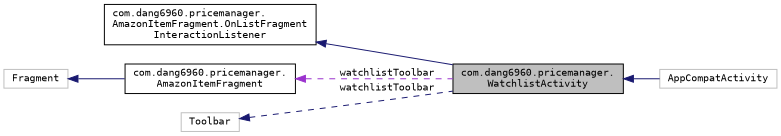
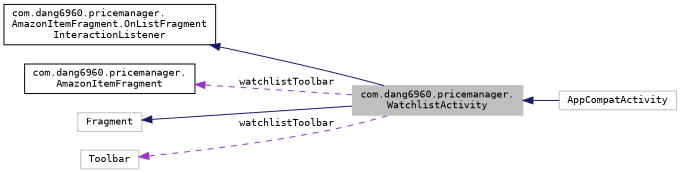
edge "com.dang6960.pricemanager. AmazonItemFragment" -> "Fragment": now "com.dang6960.pricemanager. WatchlistActivity" -> "Fragment"
node "com.dang6960.pricemanager. WatchlistActivity": color black -> grey75
edge "com.dang6960.pricemanager. WatchlistActivity" -> "Toolbar": color midnightblue -> darkorchid3
